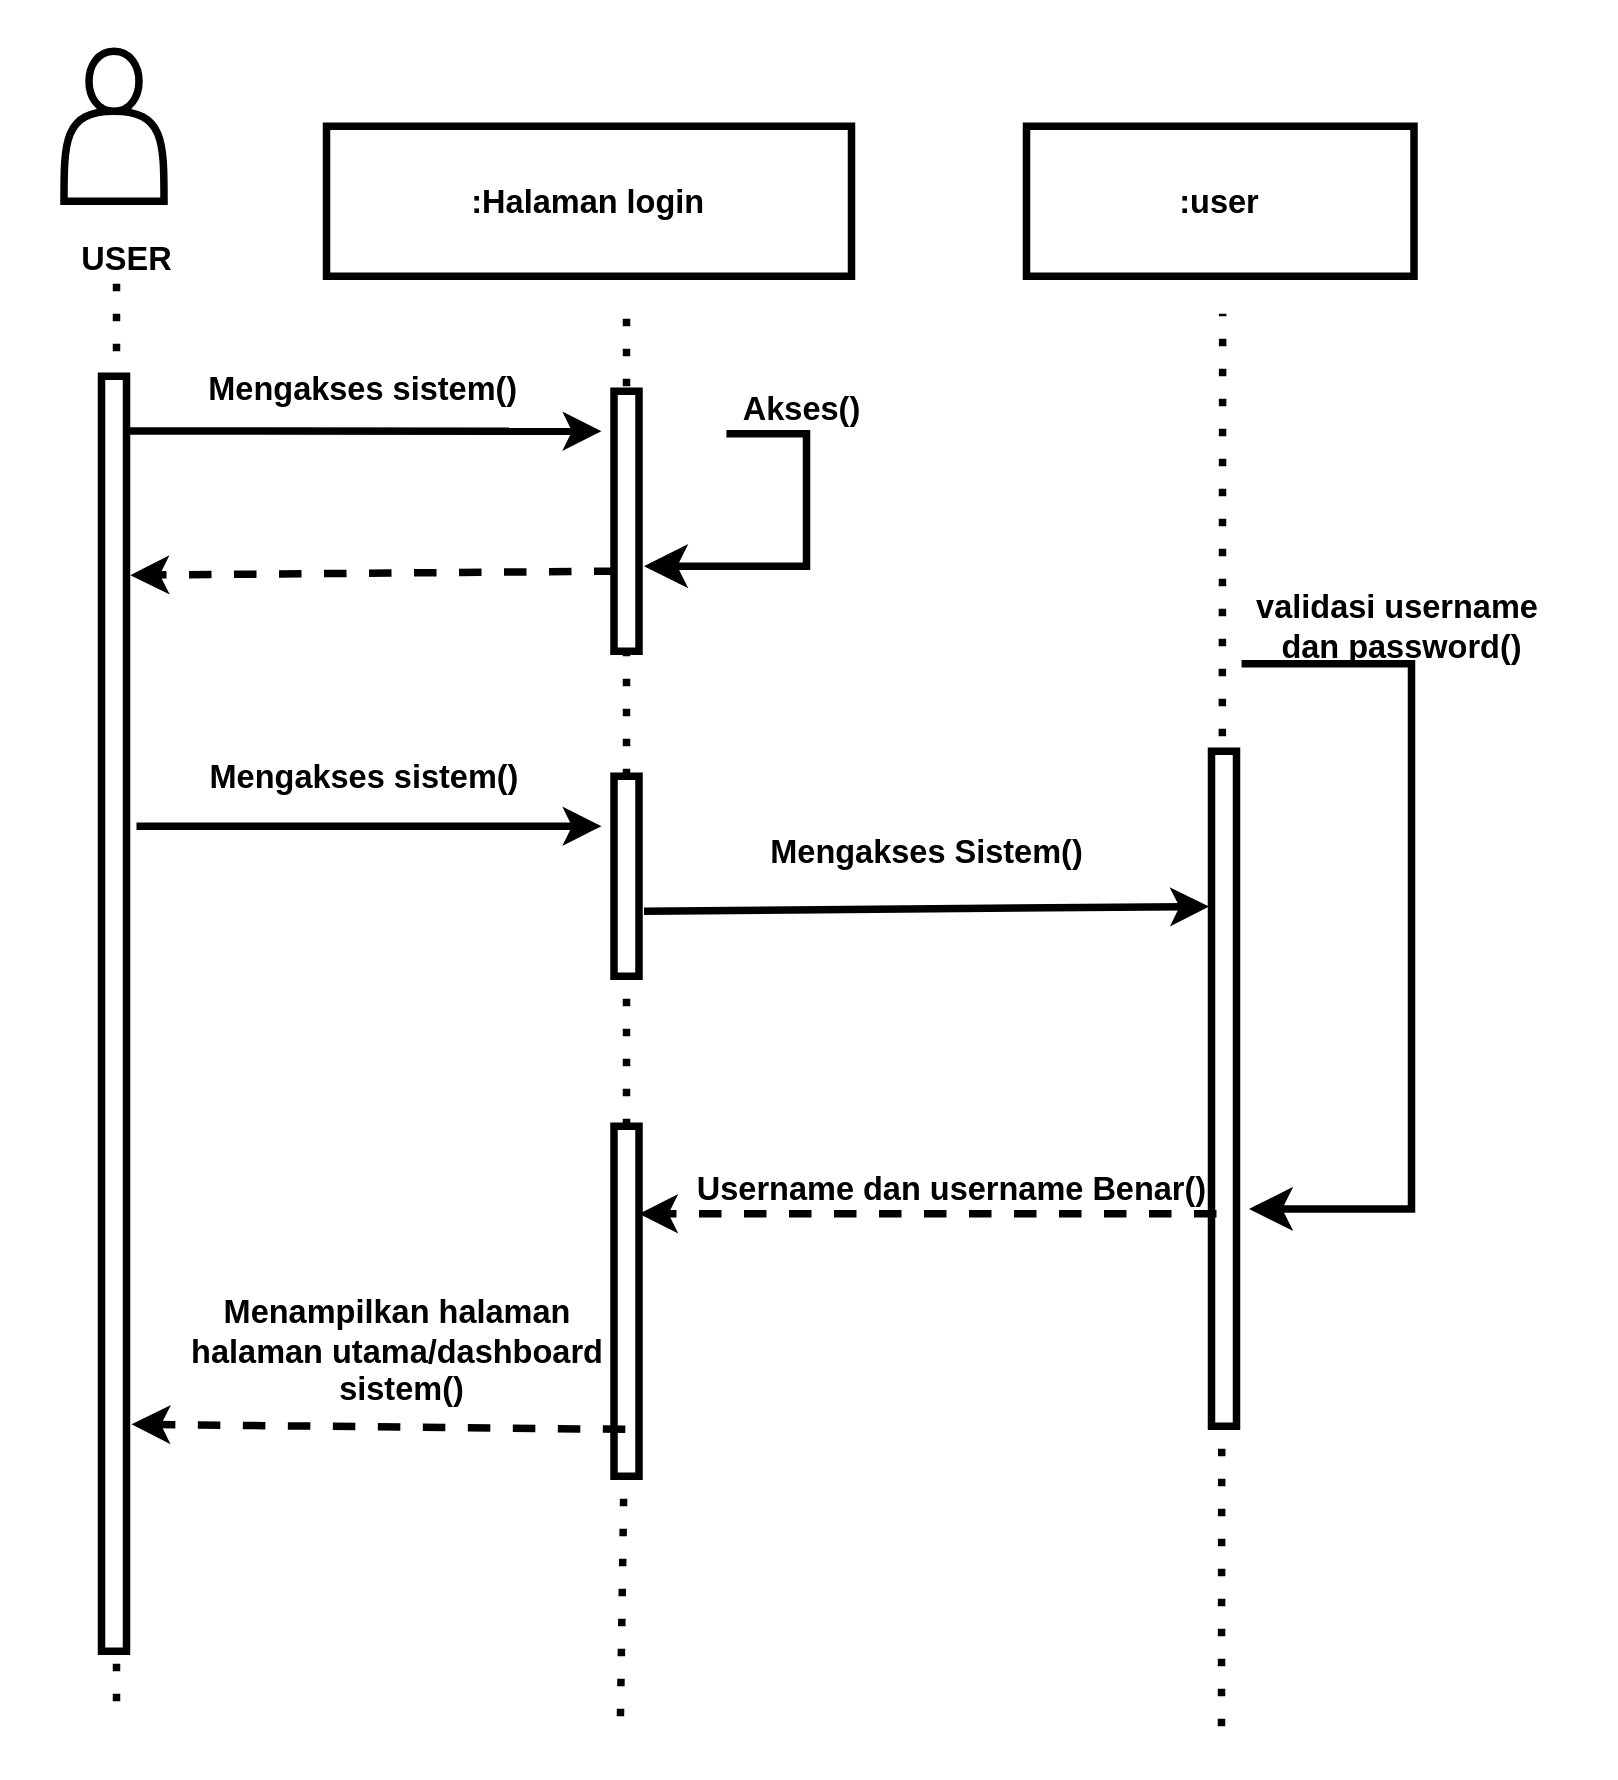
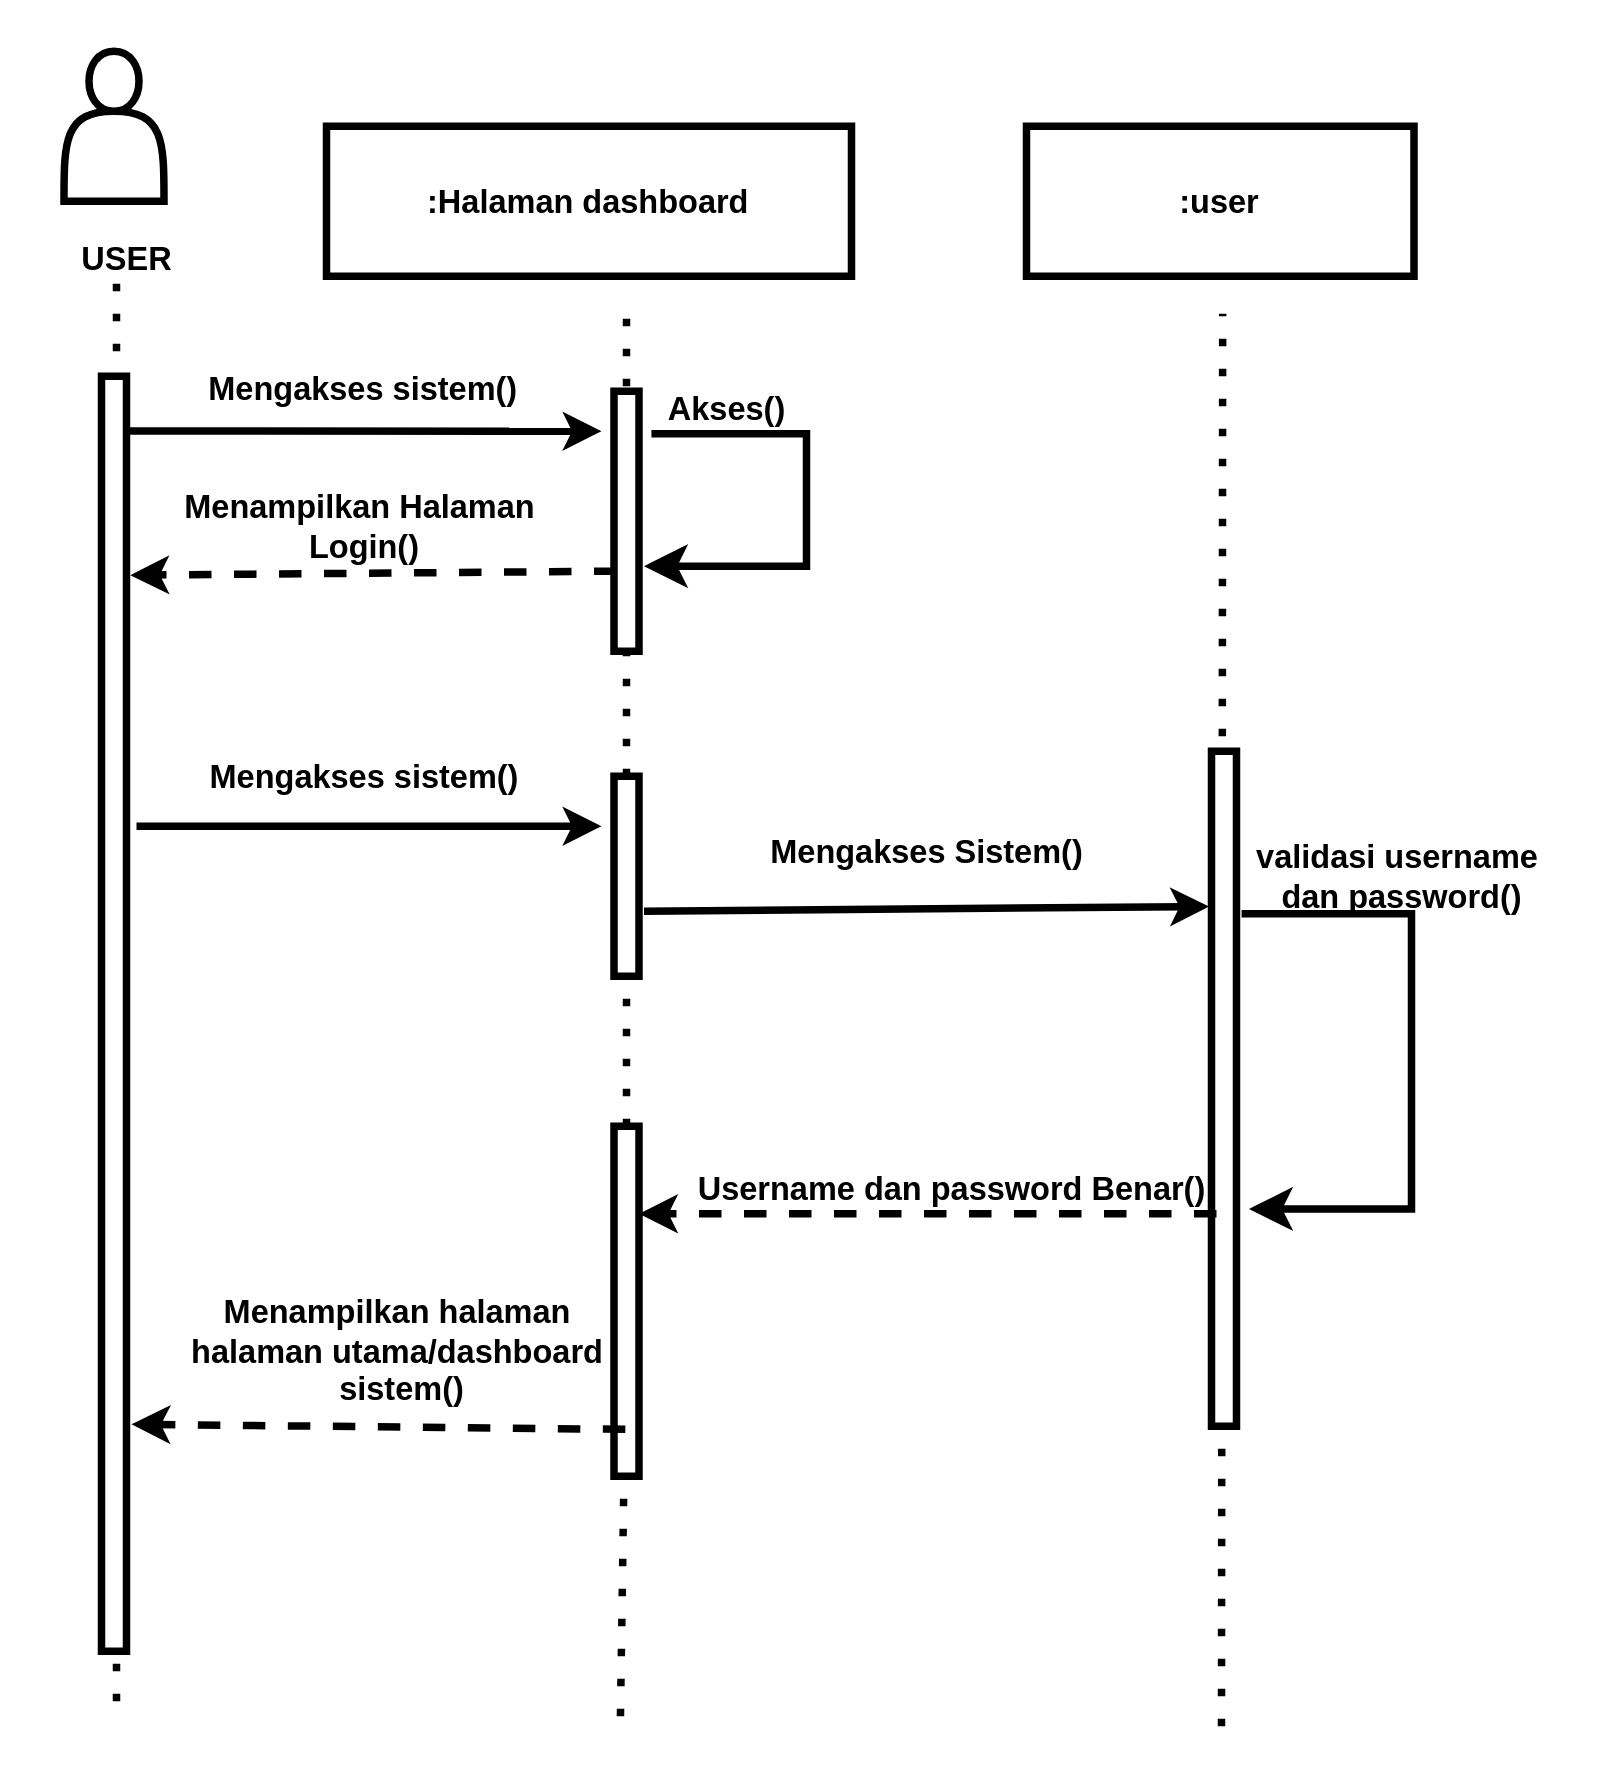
node ":Halaman login": label ":Halaman login" -> ":Halaman dashboard"
node "Akses()": moved (801, 409) -> (726, 409)
node "Menampilkan Halaman Login()": added
node "validasi username dan password()": moved (1401, 626) -> (1401, 876)
node "Username dan username Benar()": label "Username dan username Benar()" -> "Username dan password Benar()"
